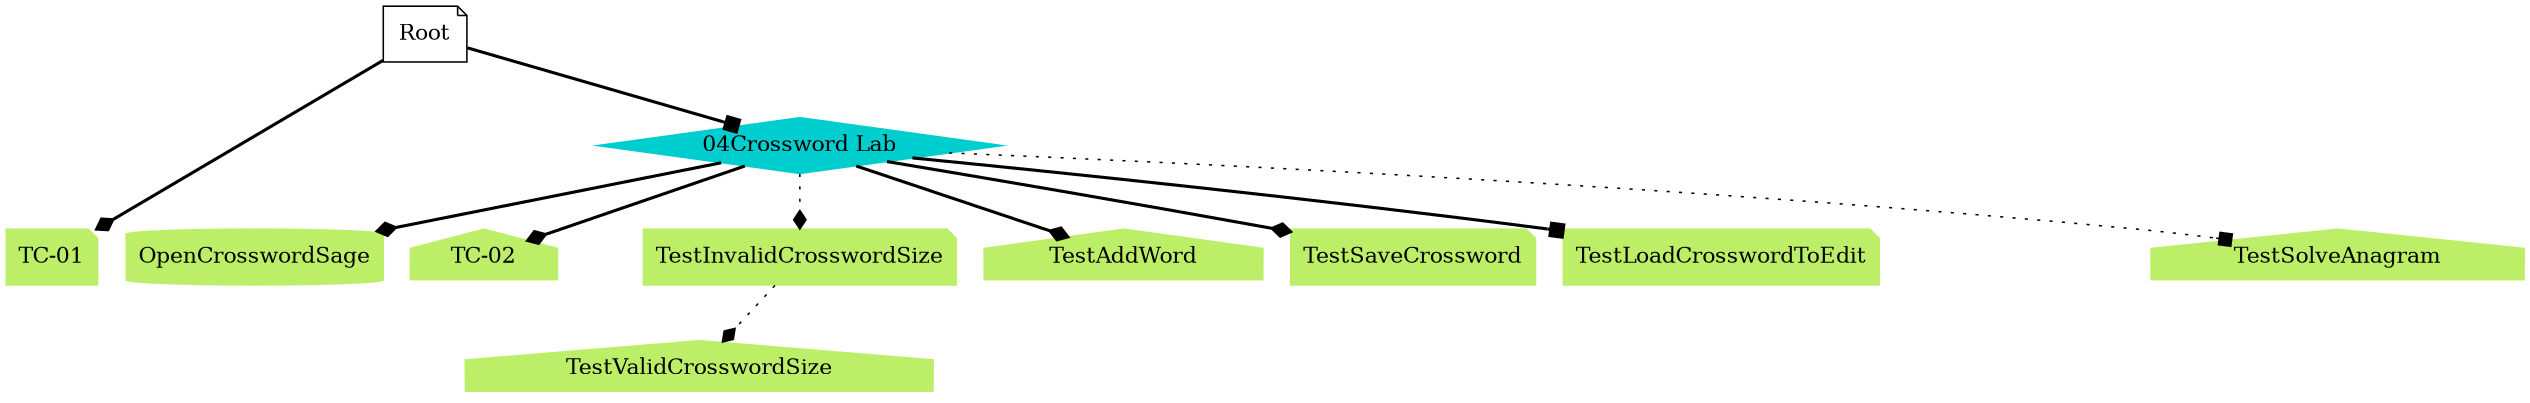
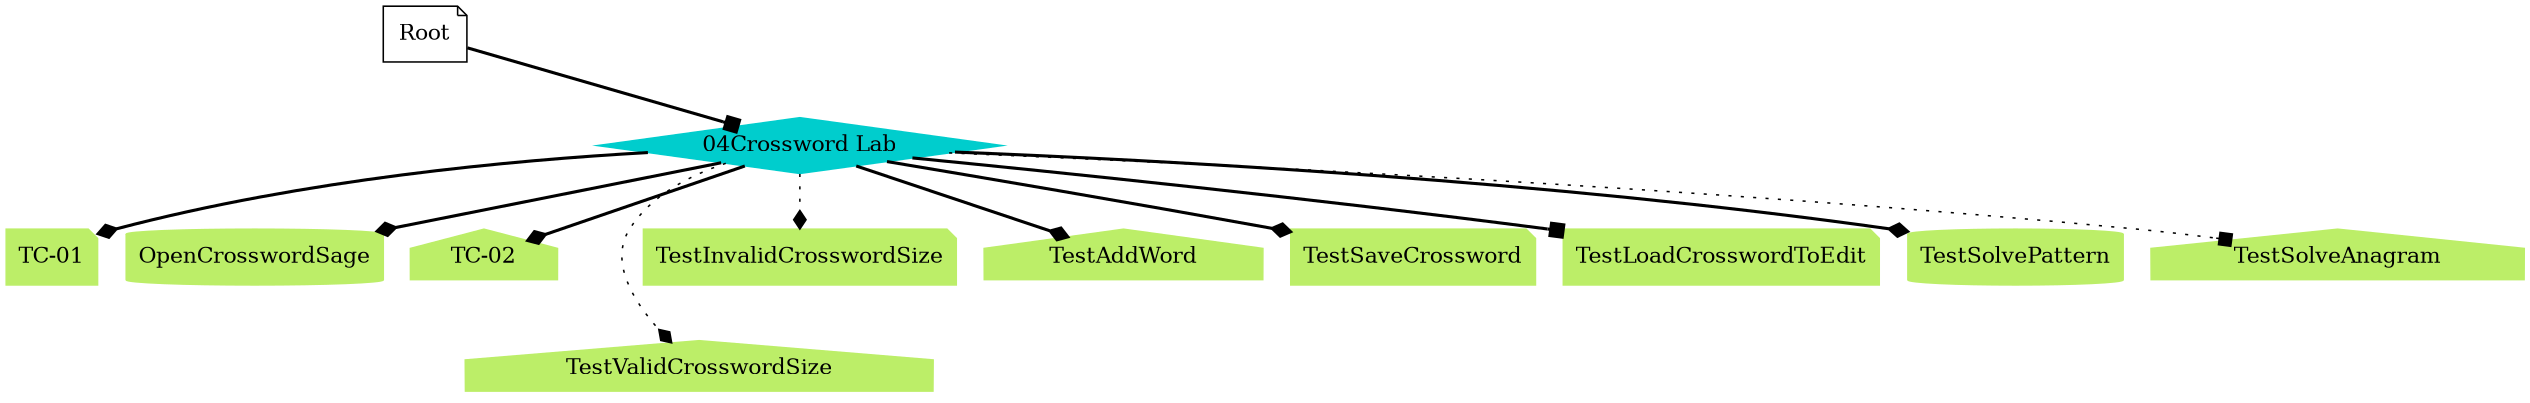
edge "Root" -> "TC-01": now "04Crossword Lab" -> "TC-01"
node "TestSolvePattern": added
edge "TestInvalidCrosswordSize" -> "TestValidCrosswordSize": now "04Crossword Lab" -> "TestValidCrosswordSize"
